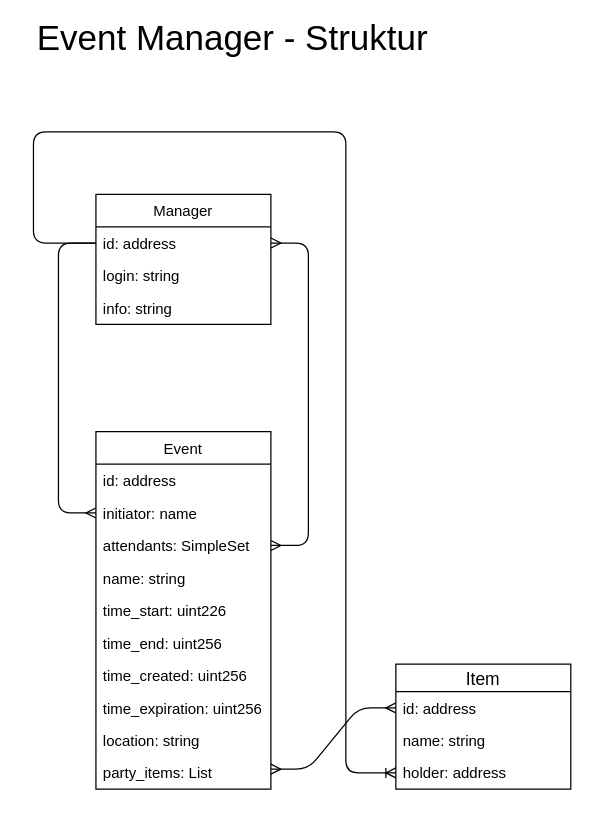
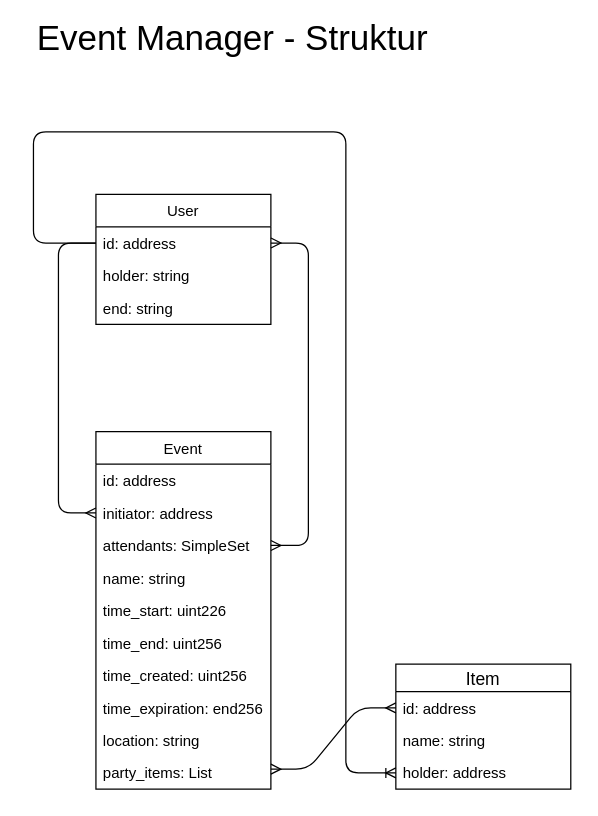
node "Manager": label "Manager" -> "User"
node "login: string": label "login: string" -> "holder: string"
node "info: string": label "info: string" -> "end: string"
node "initiator: name": label "initiator: name" -> "initiator: address"
node "time_expiration: uint256": label "time_expiration: uint256" -> "time_expiration: end256"
